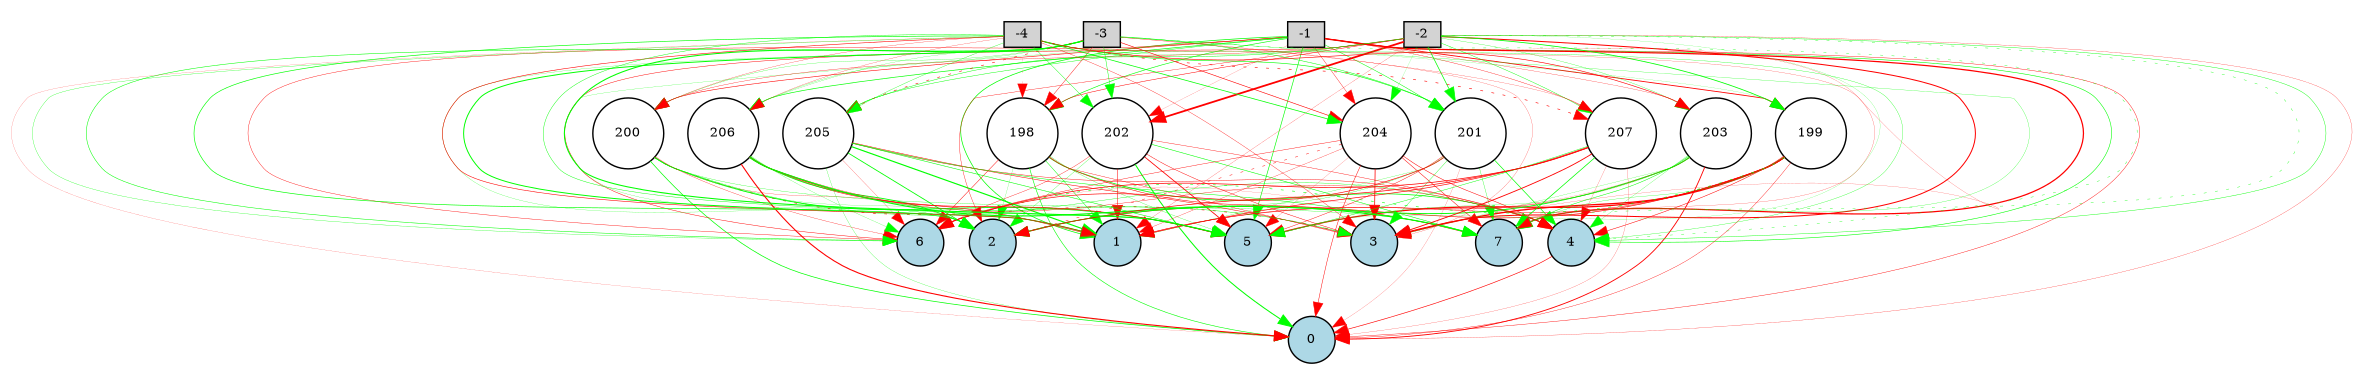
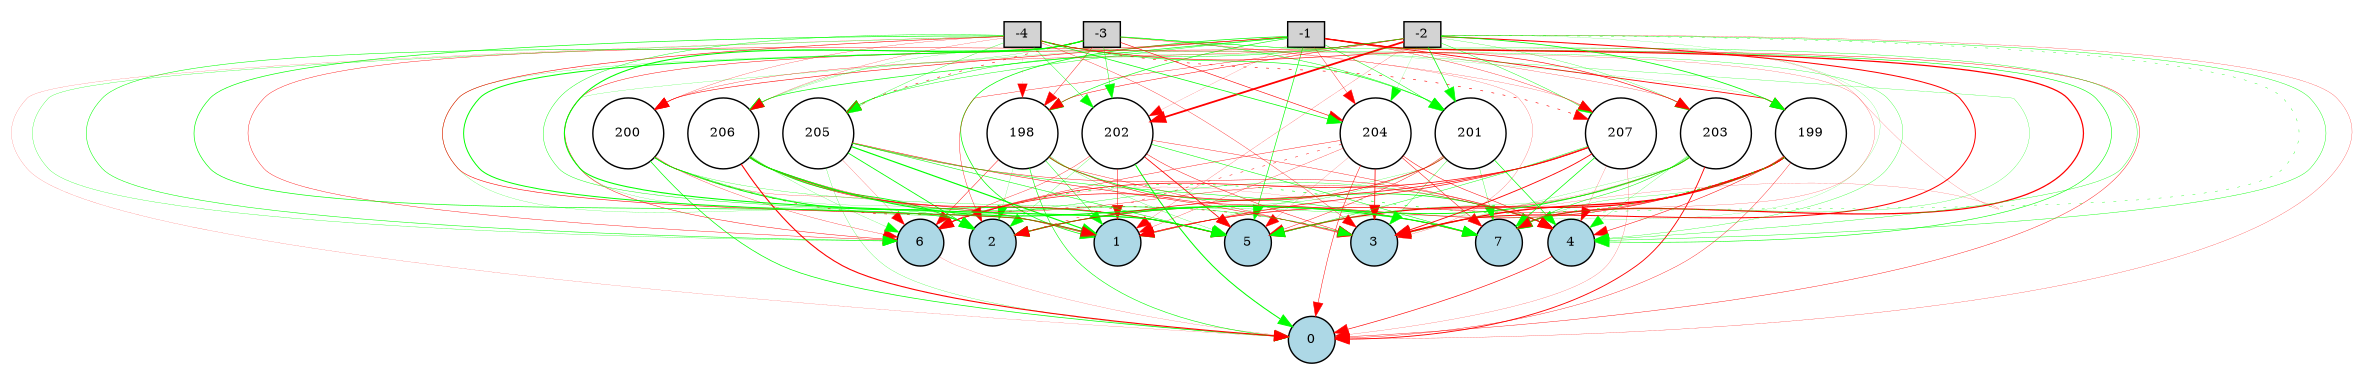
edge "-3" -> "4": style dotted -> solid
edge "-3" -> "200": removed
edge "201" -> "0": now "6" -> "0"
